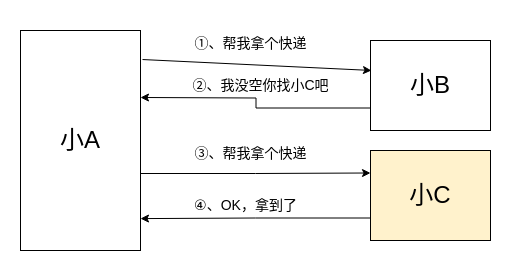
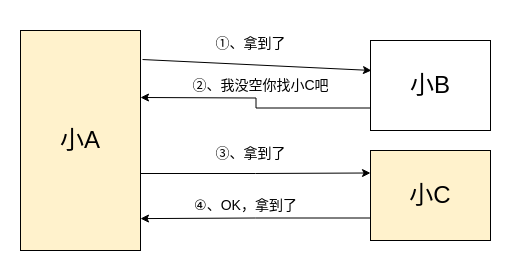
node "①、帮我拿个快递": label "①、帮我拿个快递" -> "①、拿到了"
node "小A": fillcolor #ffffff -> #fff2cc
node "③、帮我拿个快递": label "③、帮我拿个快递" -> "③、拿到了"
